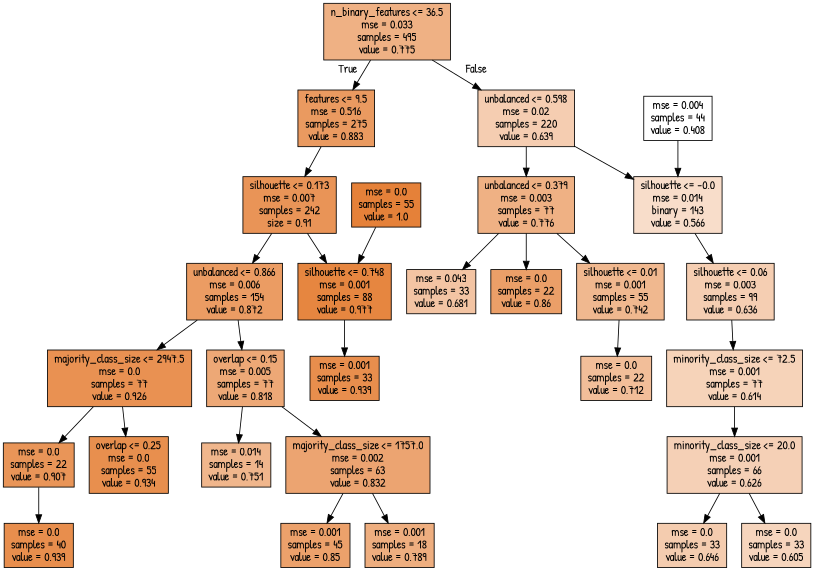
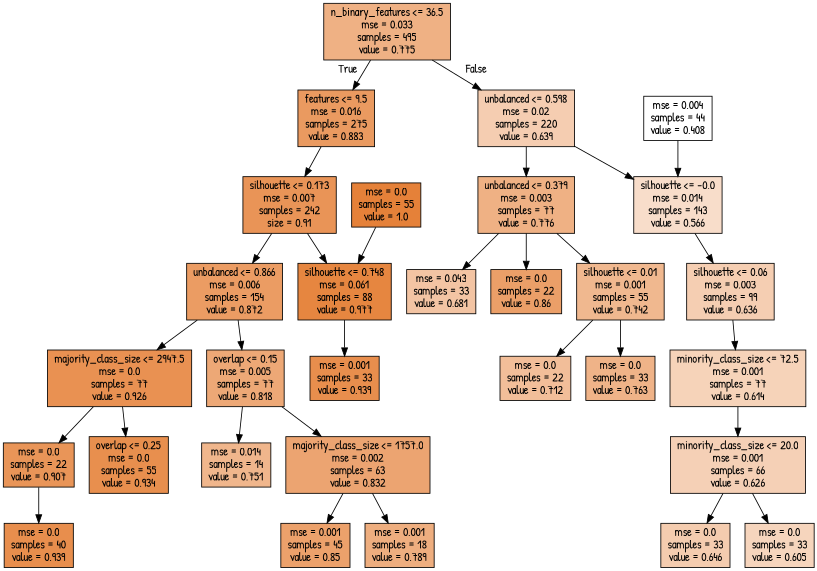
node "features <= 9.5 mse = 0.516 samples = 275 value = 0.883": label "features <= 9.5 mse = 0.516 samples = 275 value = 0.883" -> "features <= 9.5 mse = 0.016 samples = 275 value = 0.883"
node "silhouette <= -0.0 mse = 0.014 binary = 143 value = 0.566": label "silhouette <= -0.0 mse = 0.014 binary = 143 value = 0.566" -> "silhouette <= -0.0 mse = 0.014 samples = 143 value = 0.566"
node "silhouette <= 0.748 mse = 0.001 samples = 88 value = 0.977": label "silhouette <= 0.748 mse = 0.001 samples = 88 value = 0.977" -> "silhouette <= 0.748 mse = 0.061 samples = 88 value = 0.977"
node "mse = 0.0 samples = 33 value = 0.763": added
